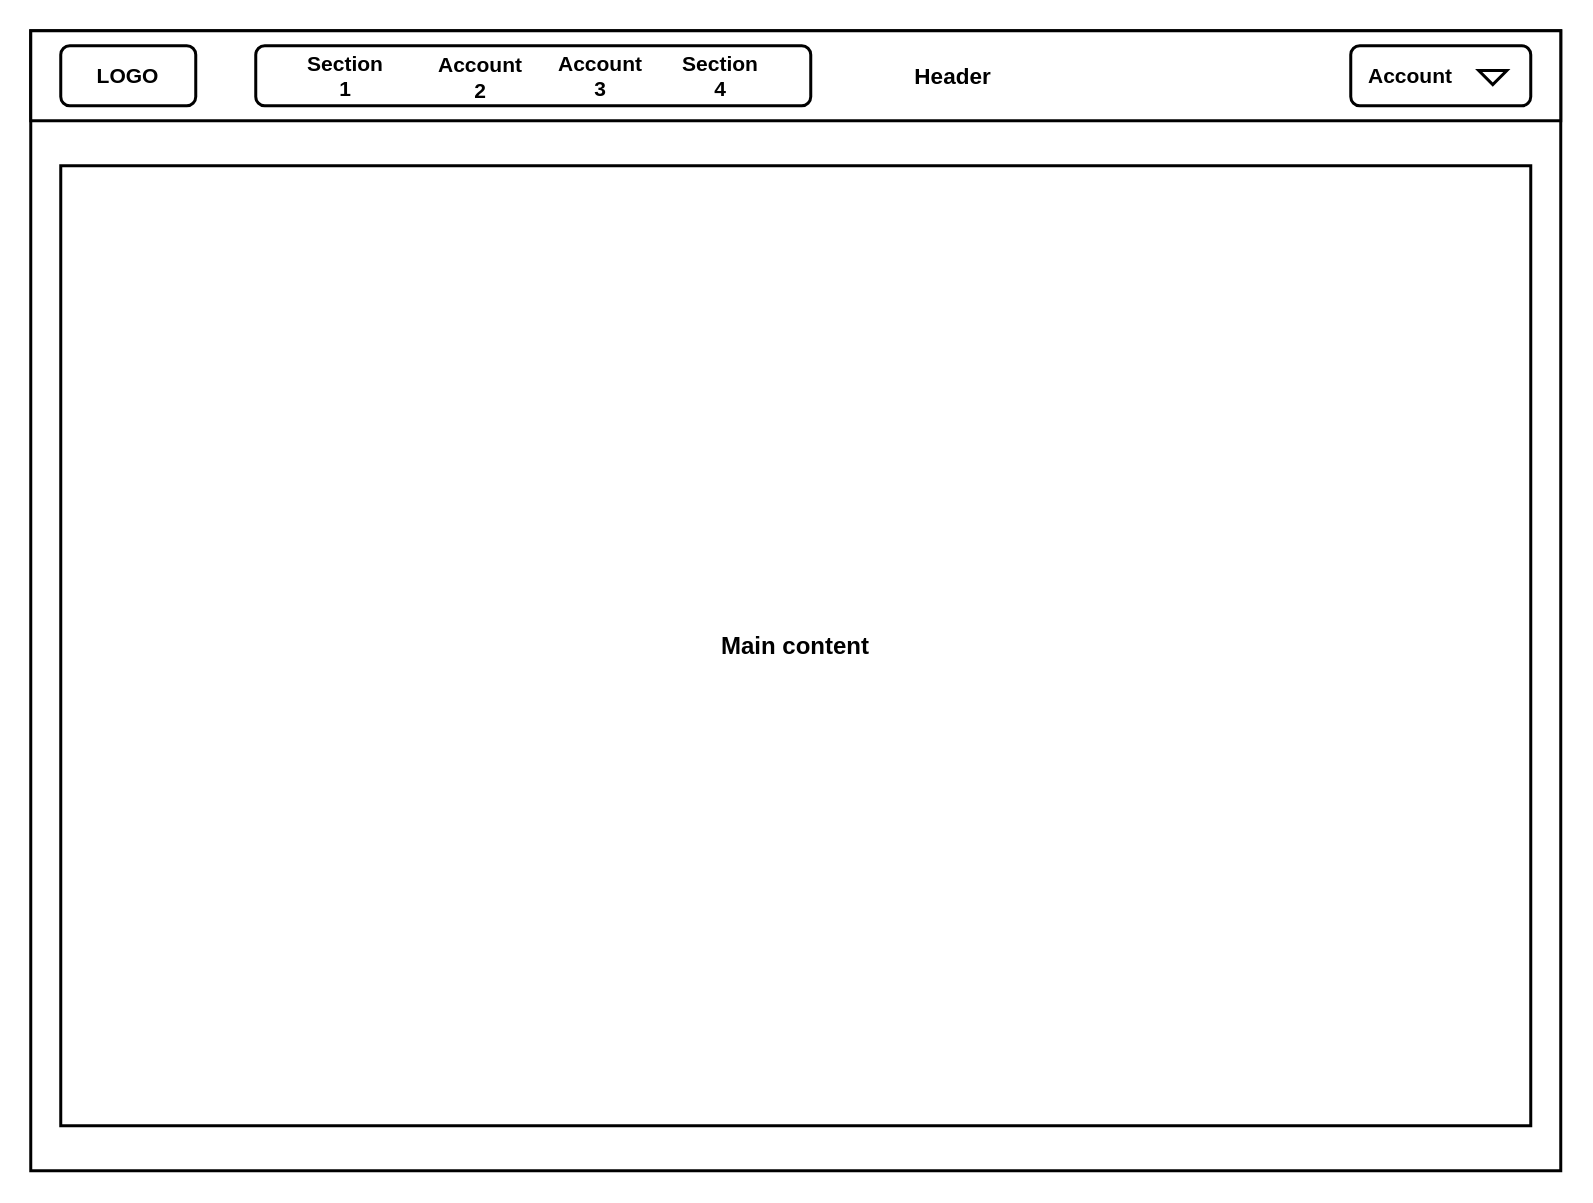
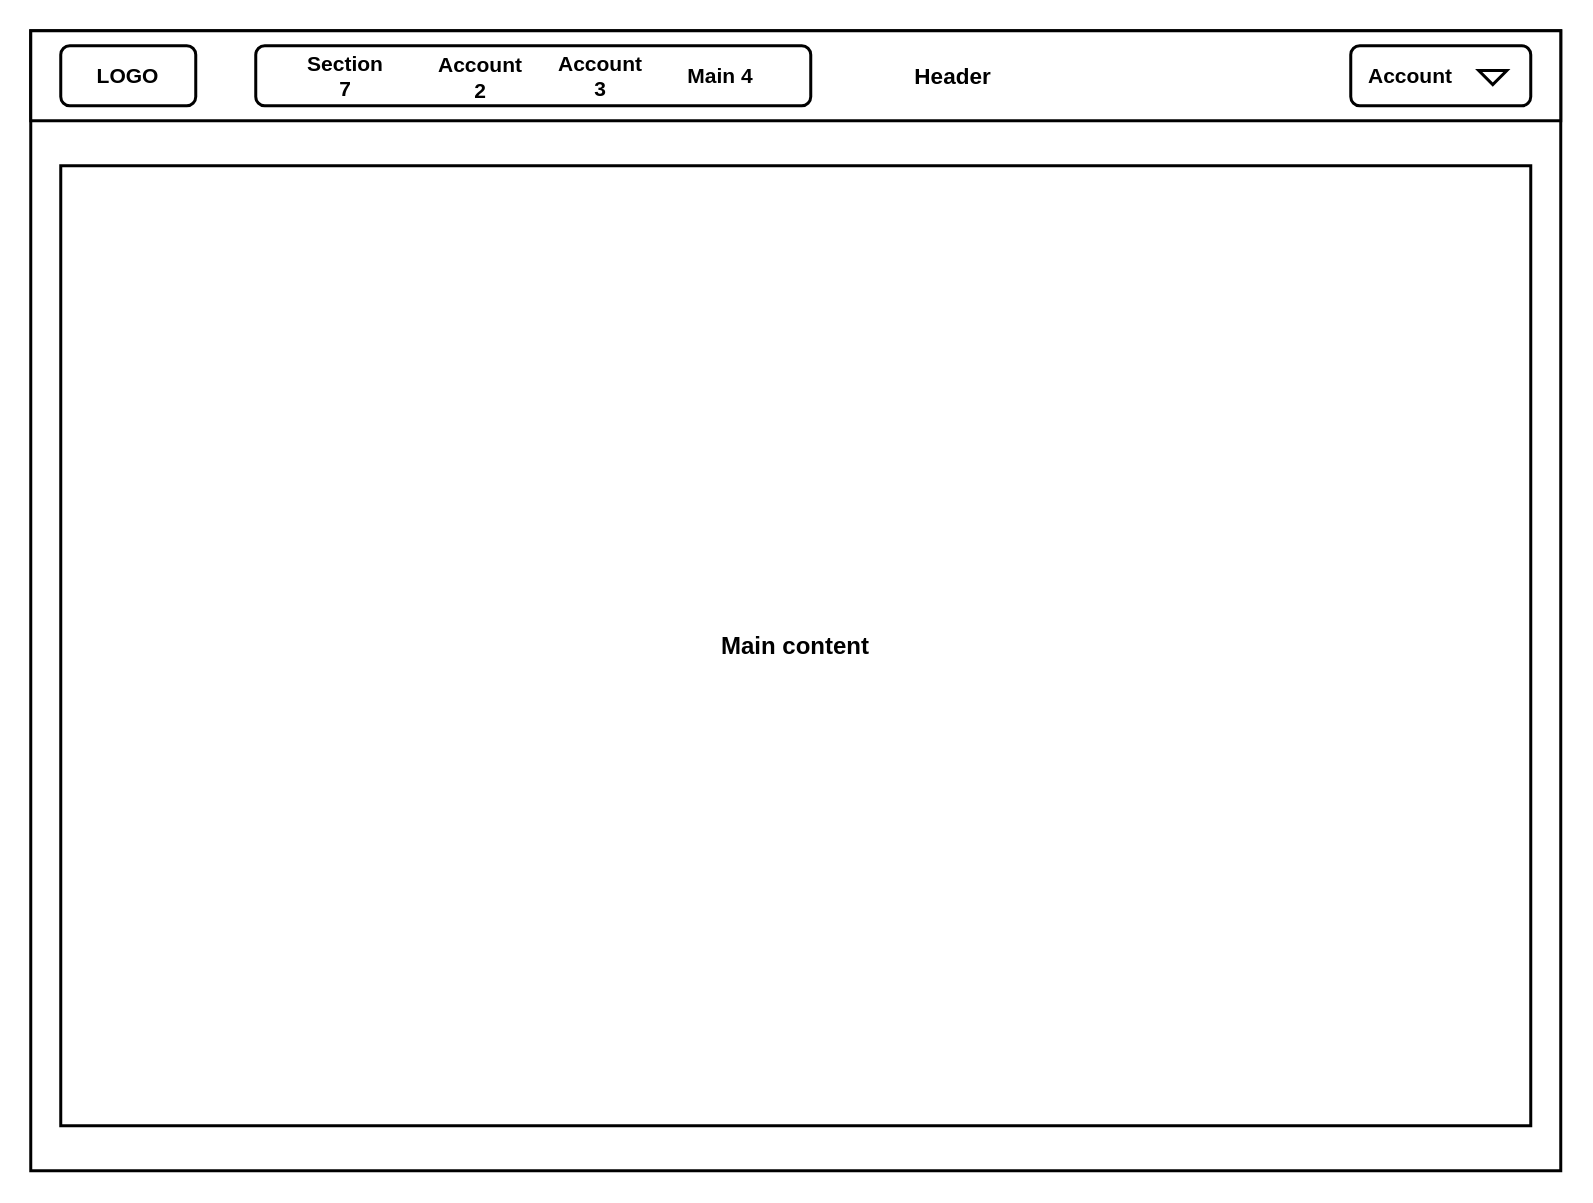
node "Section 1": label "Section 1" -> "Section 7"
node "Section 4": label "Section 4" -> "Main 4"
